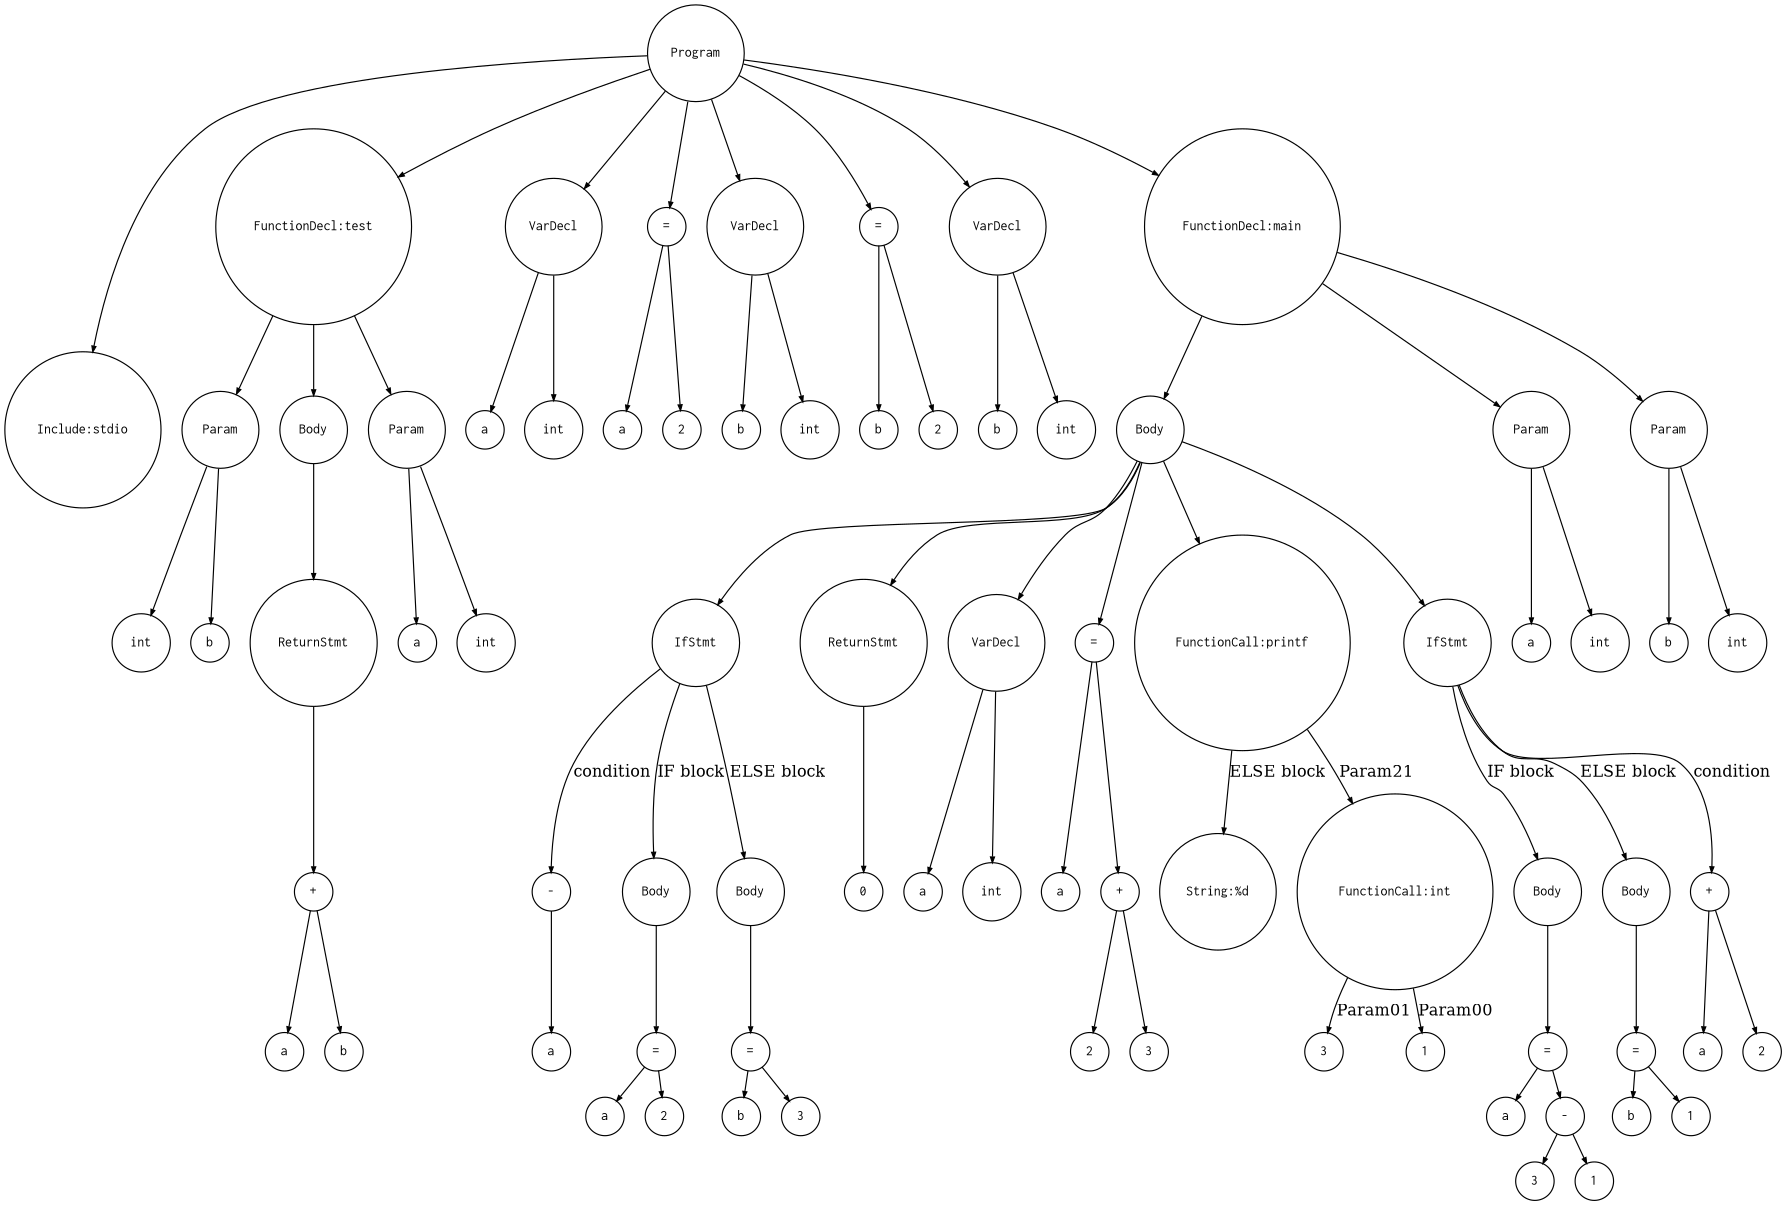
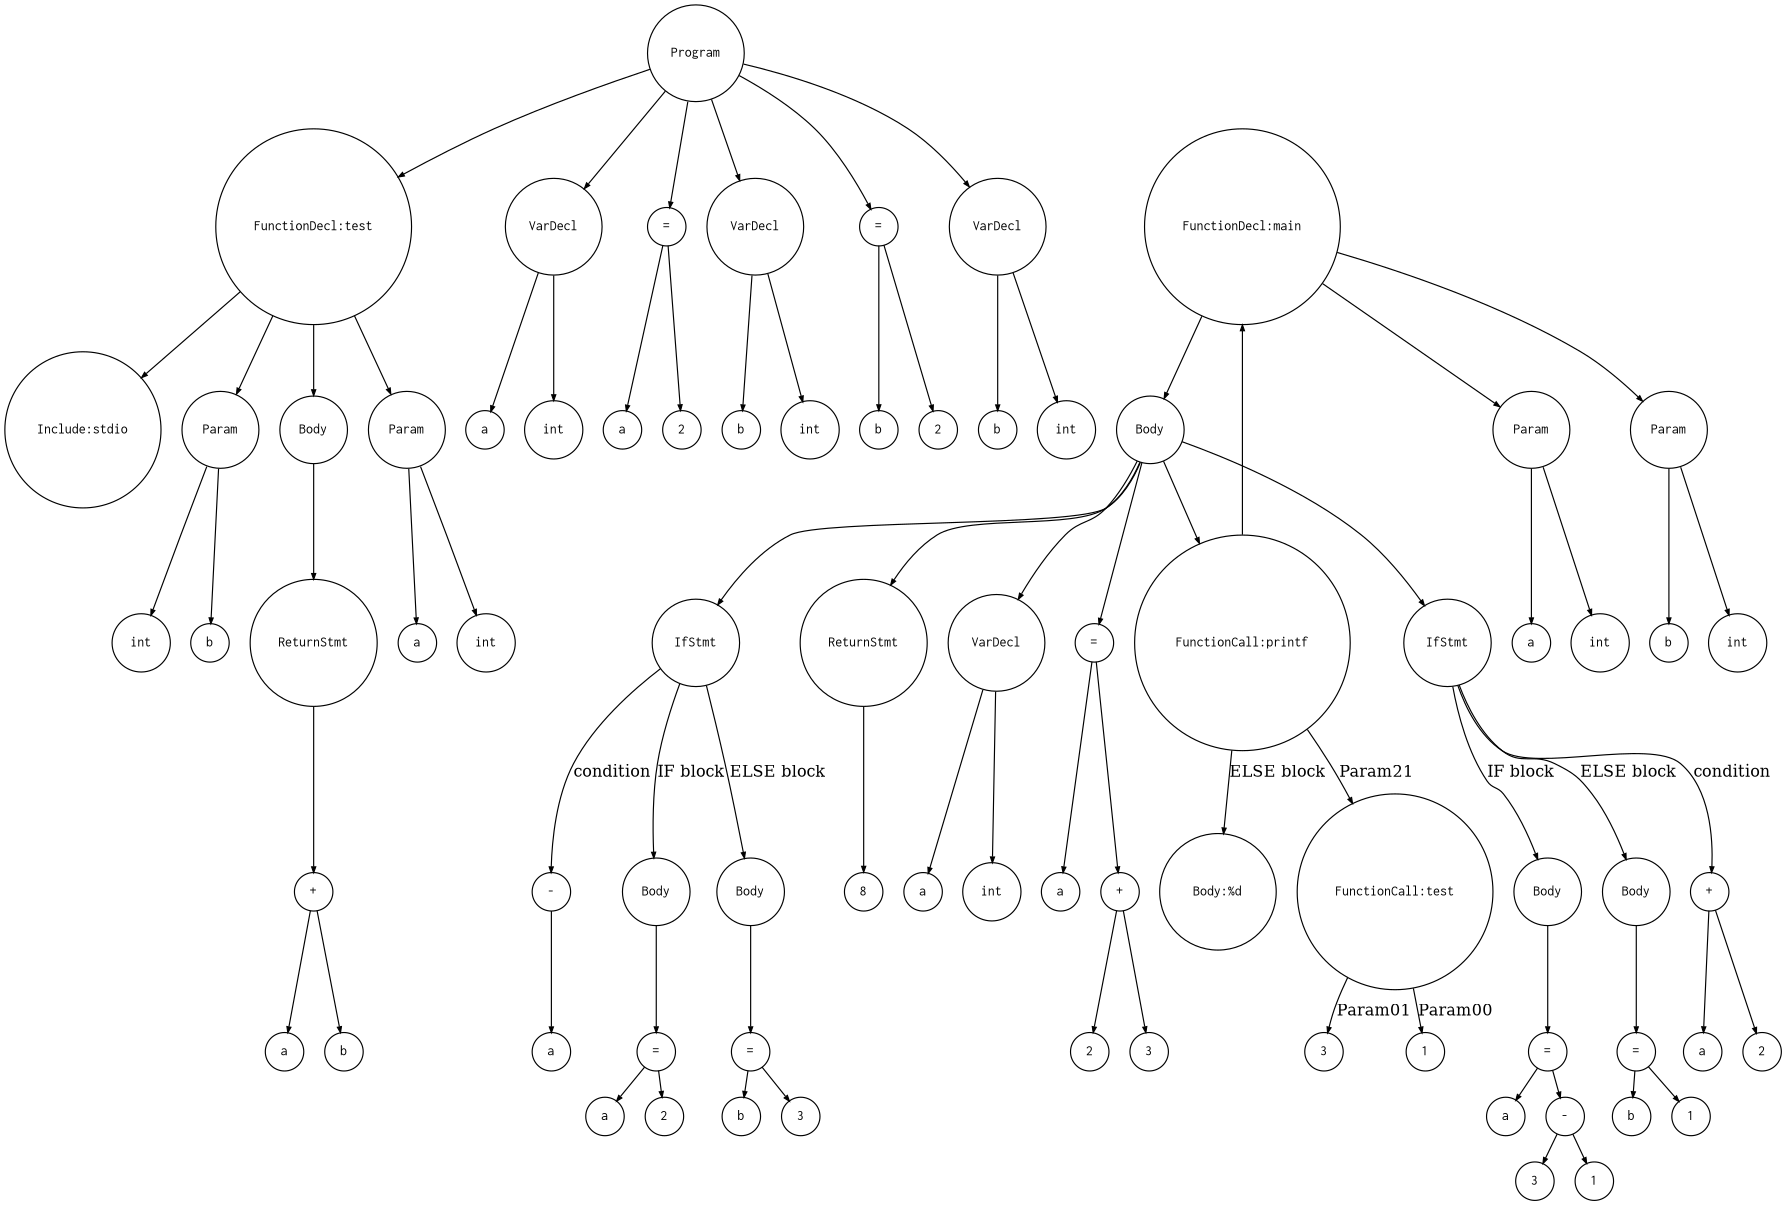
edge "Program" -> "Include:stdio": now "FunctionDecl:test" -> "Include:stdio"
edge "Program" -> "FunctionDecl:main": now "FunctionCall:printf" -> "FunctionDecl:main"
node "0": label "0" -> "8"
node "String:%d": label "String:%d" -> "Body:%d"
node "FunctionCall:int": label "FunctionCall:int" -> "FunctionCall:test"
